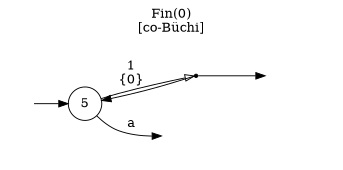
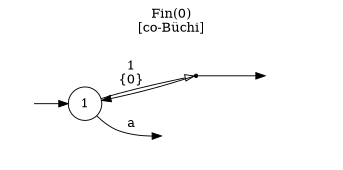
node "5": label "5" -> "1"
